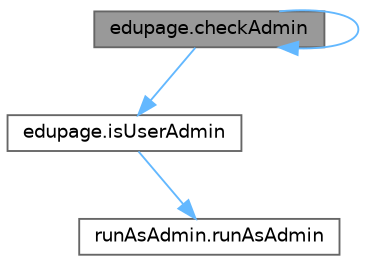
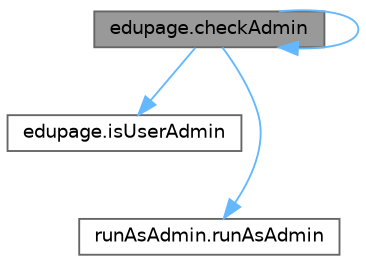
edge "edupage.isUserAdmin" -> "runAsAdmin.runAsAdmin": now "edupage.checkAdmin" -> "runAsAdmin.runAsAdmin"
